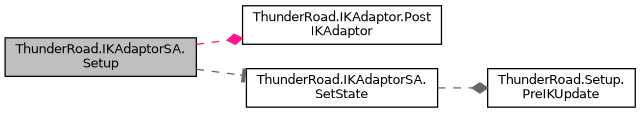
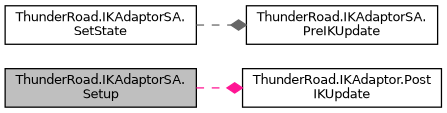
node "ThunderRoad.IKAdaptor.Post IKAdaptor": label "ThunderRoad.IKAdaptor.Post IKAdaptor" -> "ThunderRoad.IKAdaptor.Post IKUpdate"
edge "ThunderRoad.IKAdaptorSA. Setup" -> "ThunderRoad.IKAdaptorSA. SetState": removed
node "ThunderRoad.Setup. PreIKUpdate": label "ThunderRoad.Setup. PreIKUpdate" -> "ThunderRoad.IKAdaptorSA. PreIKUpdate"
